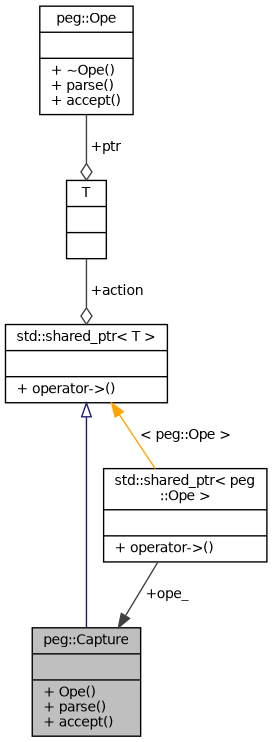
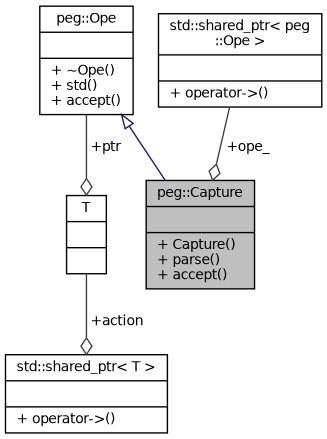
node "peg::Ope": text "+ parse()" -> "+ std()"
edge "std::shared_ptr< peg" -> "std::shared_ptr< T >": removed, label "< peg::Ope >"
edge "peg::Capture" -> "std::shared_ptr< T >": now "peg::Capture" -> "peg::Ope"
edge "std::shared_ptr< peg" -> "peg::Capture": arrowhead normal -> odiamond
node "peg::Capture": text "+ Ope()" -> "+ Capture()"
